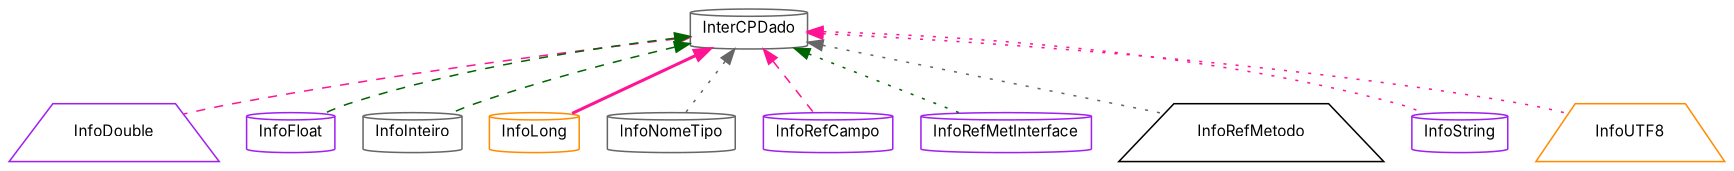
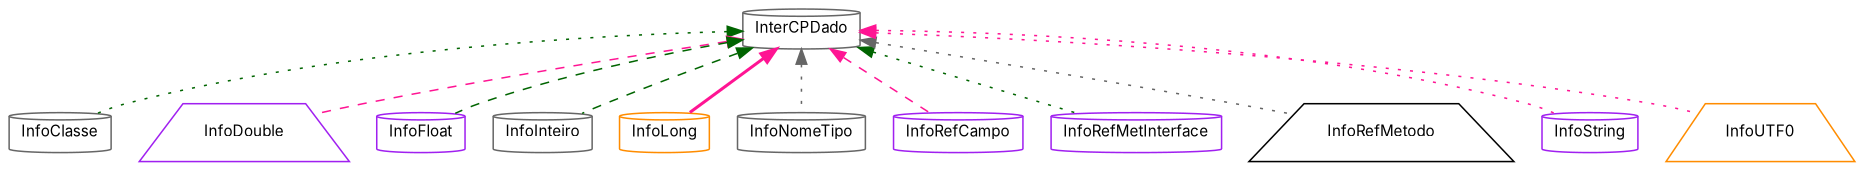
node "InfoClasse": added
node "InfoUTF8": label "InfoUTF8" -> "InfoUTF0"
